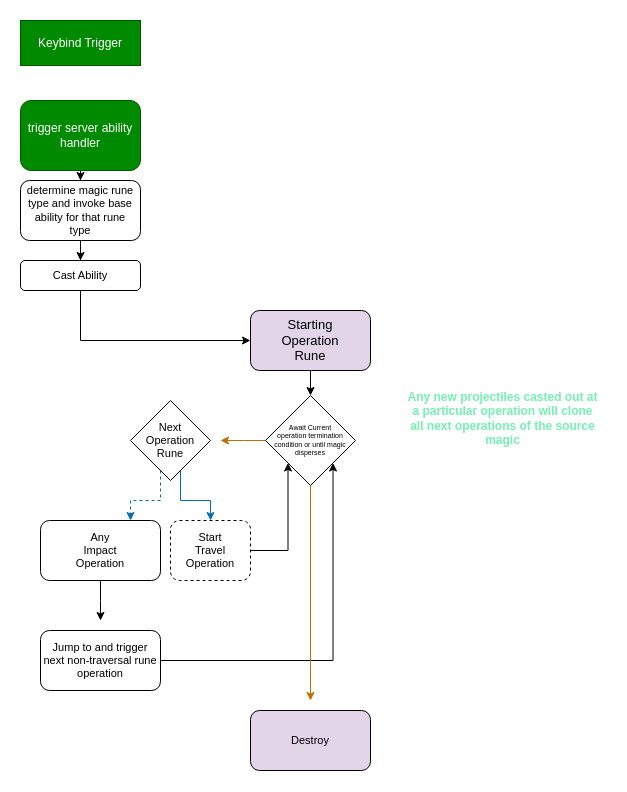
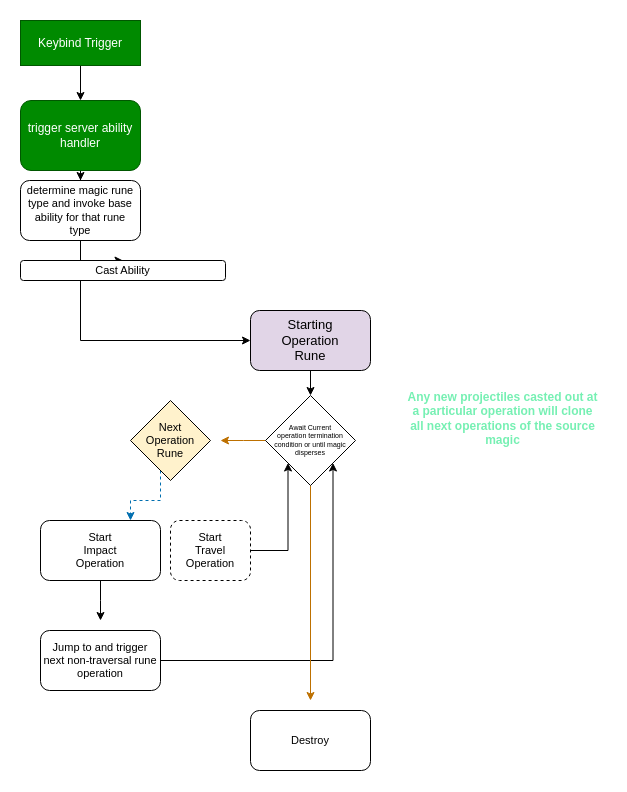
edge "Keybind Trigger" -> "trigger server ability handler": added
node "Cast Ability": size 120x30 -> 205x20
node "Next Operation Rune": fillcolor #ffffff -> #fff2cc
edge "Next Operation Rune" -> "Start Travel Operation": removed
node "Any Impact Operation": label "Any Impact Operation" -> "Start Impact Operation"
node "Destroy": fillcolor #e1d5e7 -> #ffffff
